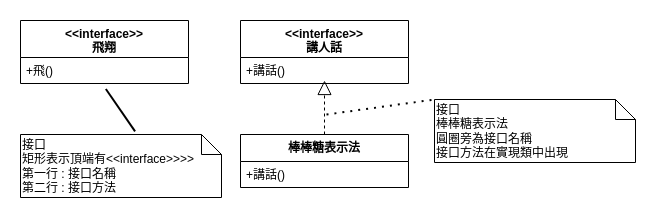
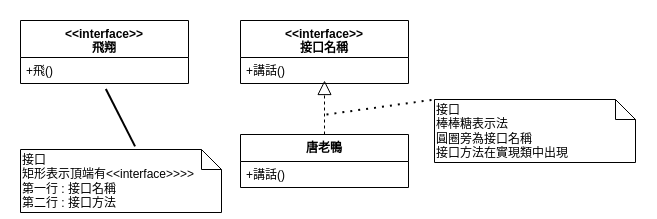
node "<<interface>> 講人話": label "<<interface>> 講人話" -> "<<interface>> 接口名稱"
node "棒棒糖表示法": label "棒棒糖表示法" -> "唐老鴨"
node "接口 矩形表示頂端有<<interface>>>> 第一行 : 接口名稱 第二行 : 接口方法": moved (121, 166) -> (121, 181)
